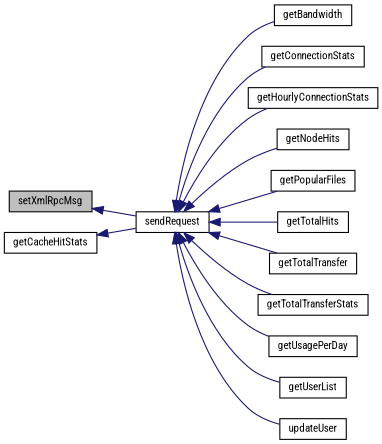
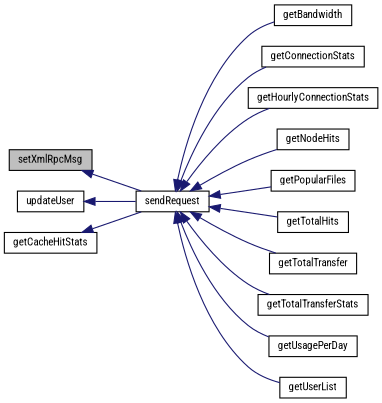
edge "updateUser" -> "sendRequest": reversed
